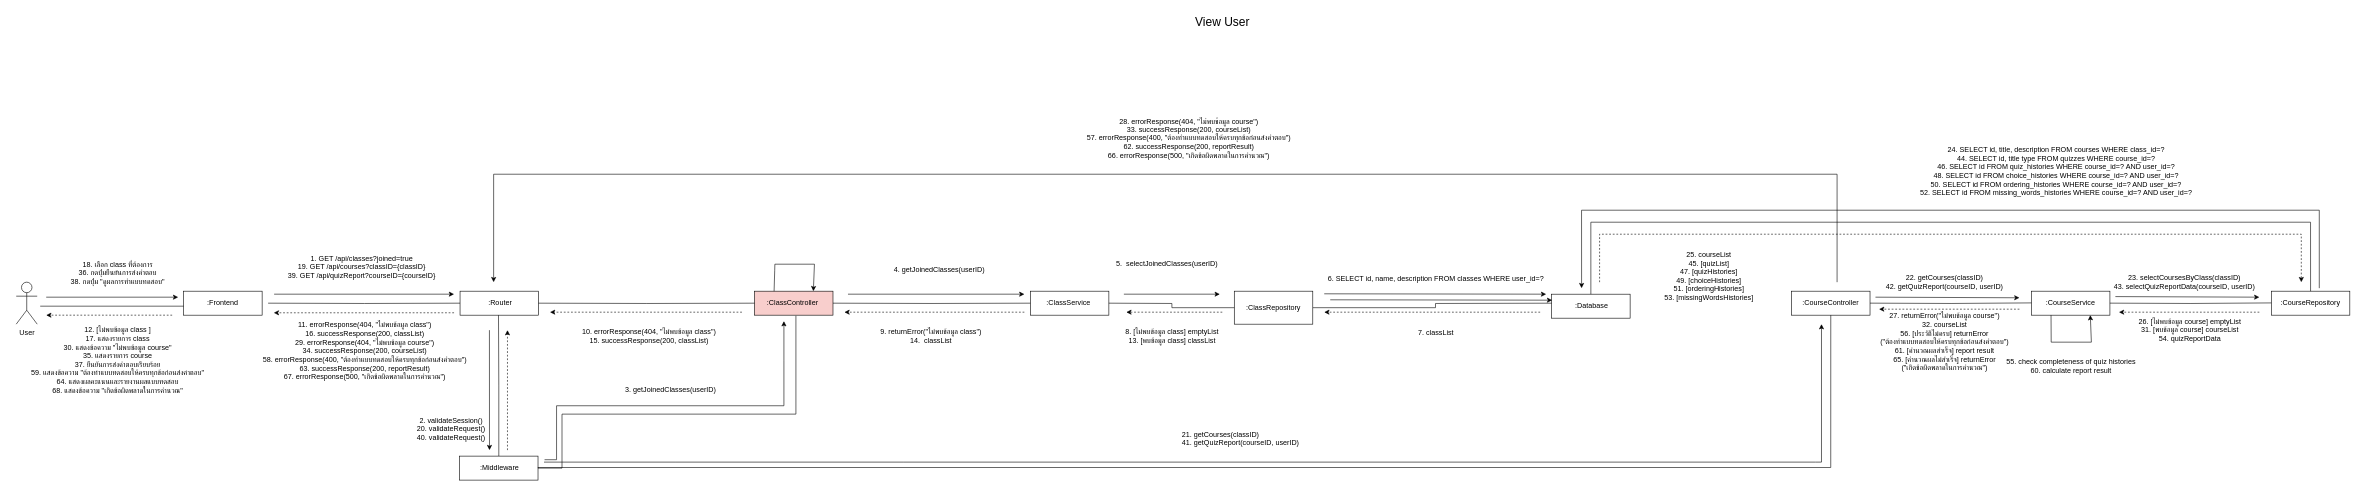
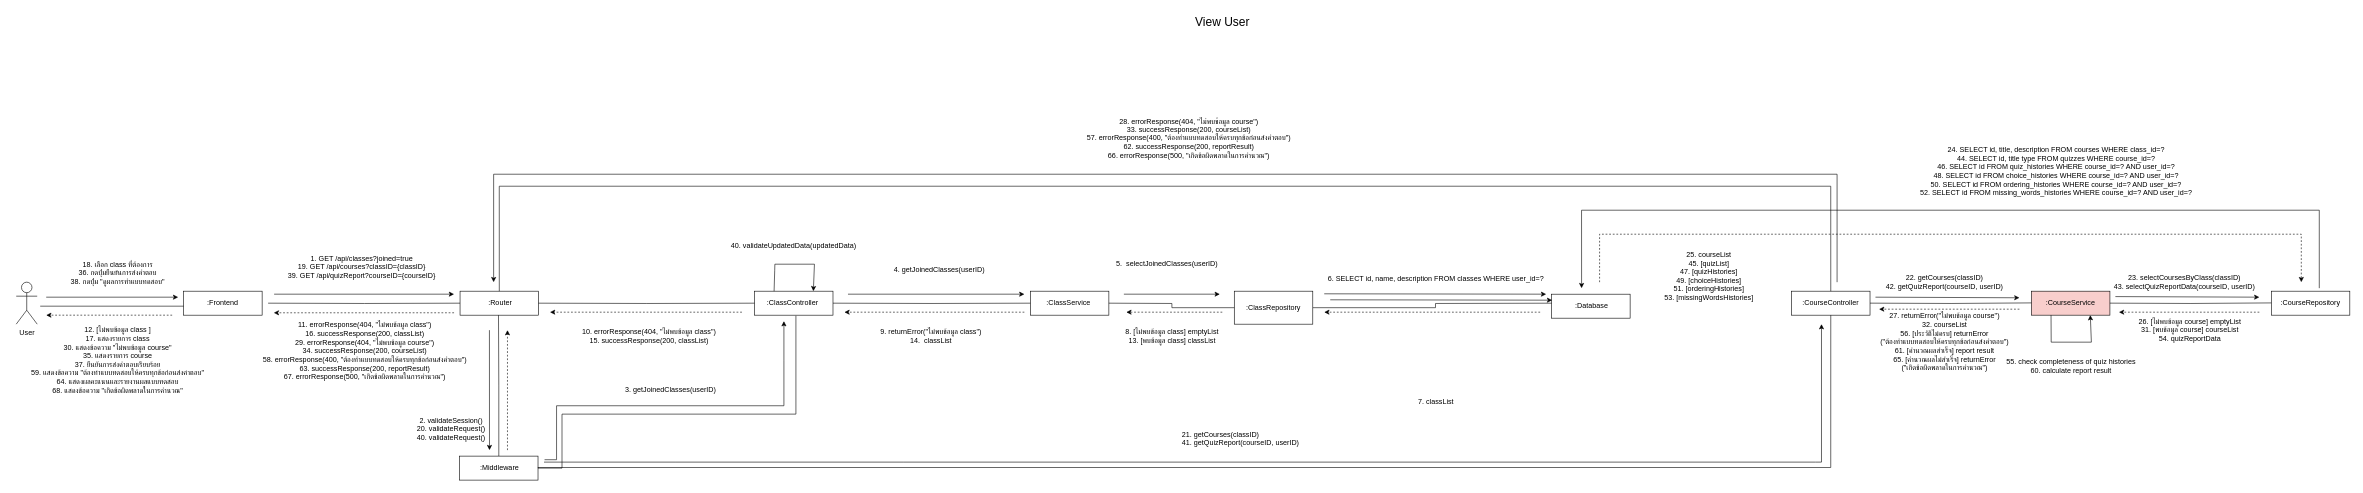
edge ":Router" -- ":CourseController": added
edge ":CourseRepository" -- ":Database": removed
node "40. validateUpdatedData(updatedData)": added
node ":ClassController": fillcolor #f8cecc -> #ffffff
node ":CourseService": fillcolor #ffffff -> #f8cecc
node "7. classList": moved (1436, 333) -> (1436, 402)
